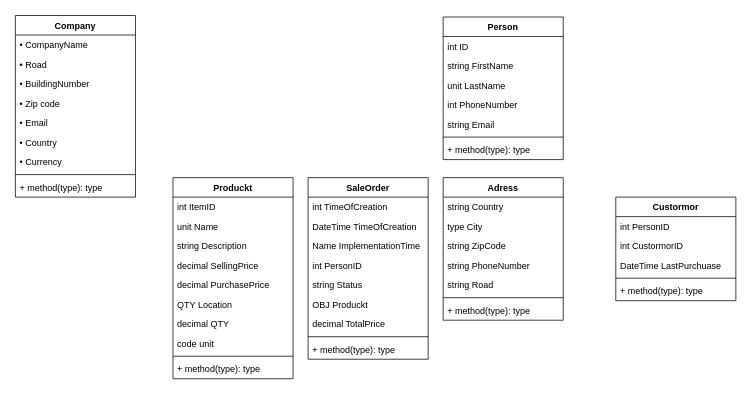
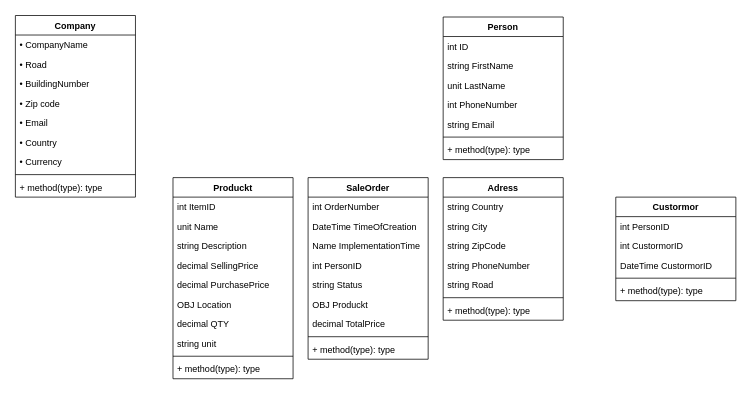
node "int TimeOfCreation": label "int TimeOfCreation" -> "int OrderNumber"
node "type City": label "type City" -> "string City"
node "DateTime LastPurchuase": label "DateTime LastPurchuase" -> "DateTime CustormorID"
node "QTY Location": label "QTY Location" -> "OBJ Location"
node "code unit": label "code unit" -> "string unit"
